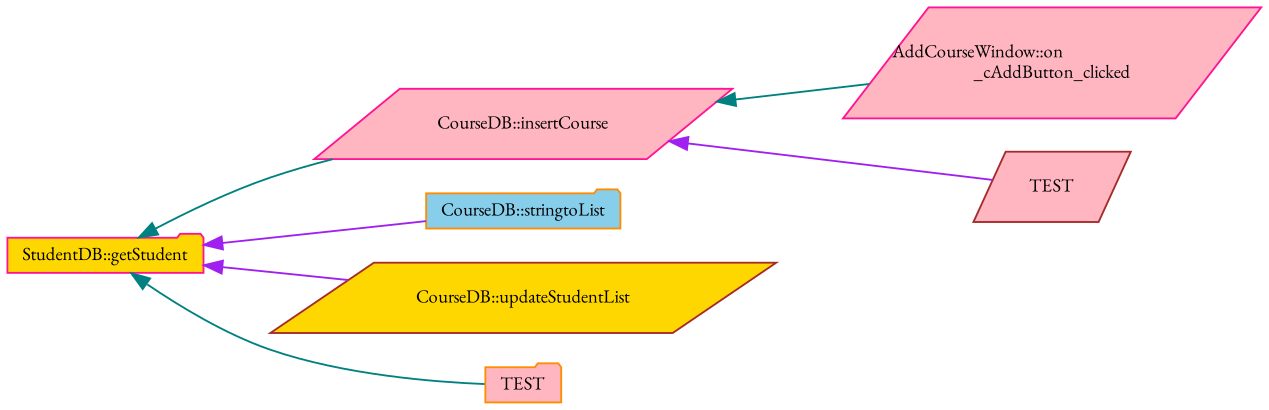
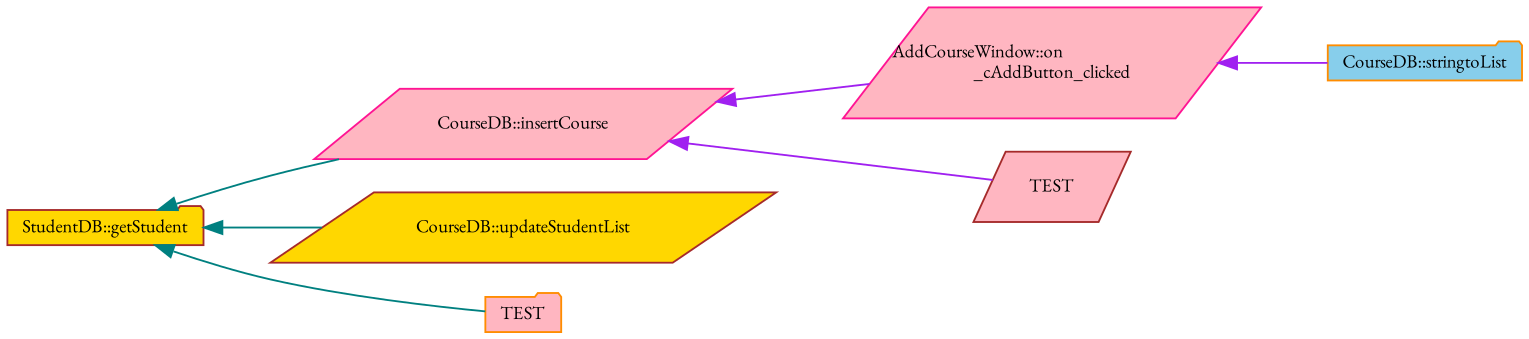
edge "AddCourseWindow::on _cAddButton_clicked" -> "CourseDB::insertCourse": color teal -> purple
edge "CourseDB::stringtoList" -> "StudentDB::getStudent": now "CourseDB::stringtoList" -> "AddCourseWindow::on _cAddButton_clicked"
node "StudentDB::getStudent": color deeppink -> brown
edge "CourseDB::updateStudentList" -> "StudentDB::getStudent": color purple -> teal
